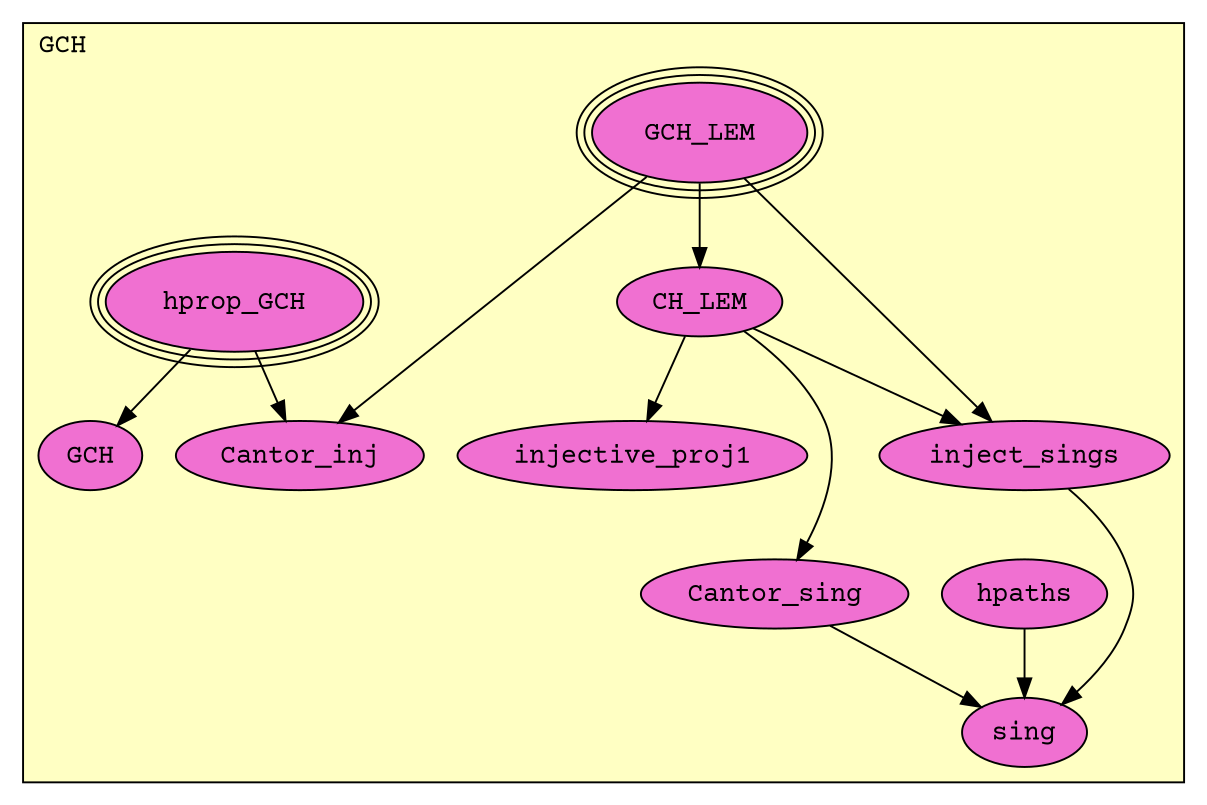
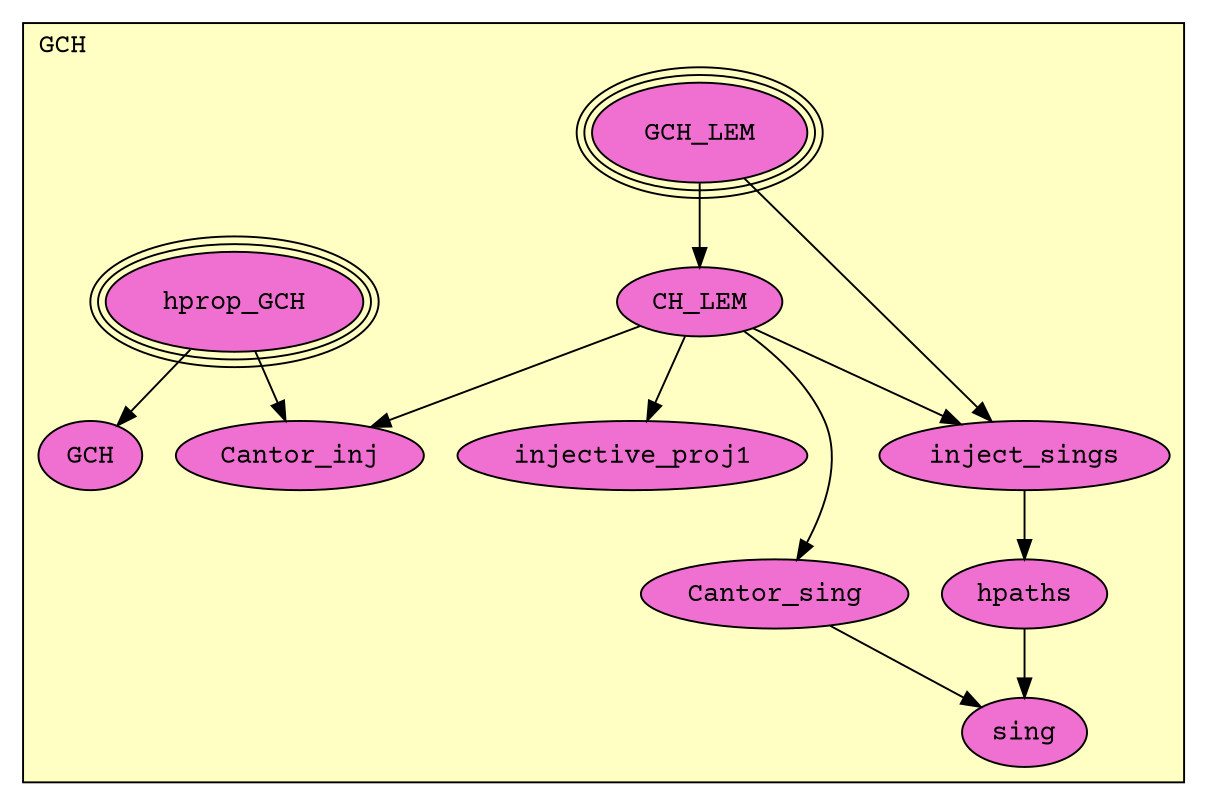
edge "GCH_LEM" -> "Cantor_inj": now "CH_LEM" -> "Cantor_inj"
edge "inject_sings" -> "sing": now "inject_sings" -> "hpaths"
